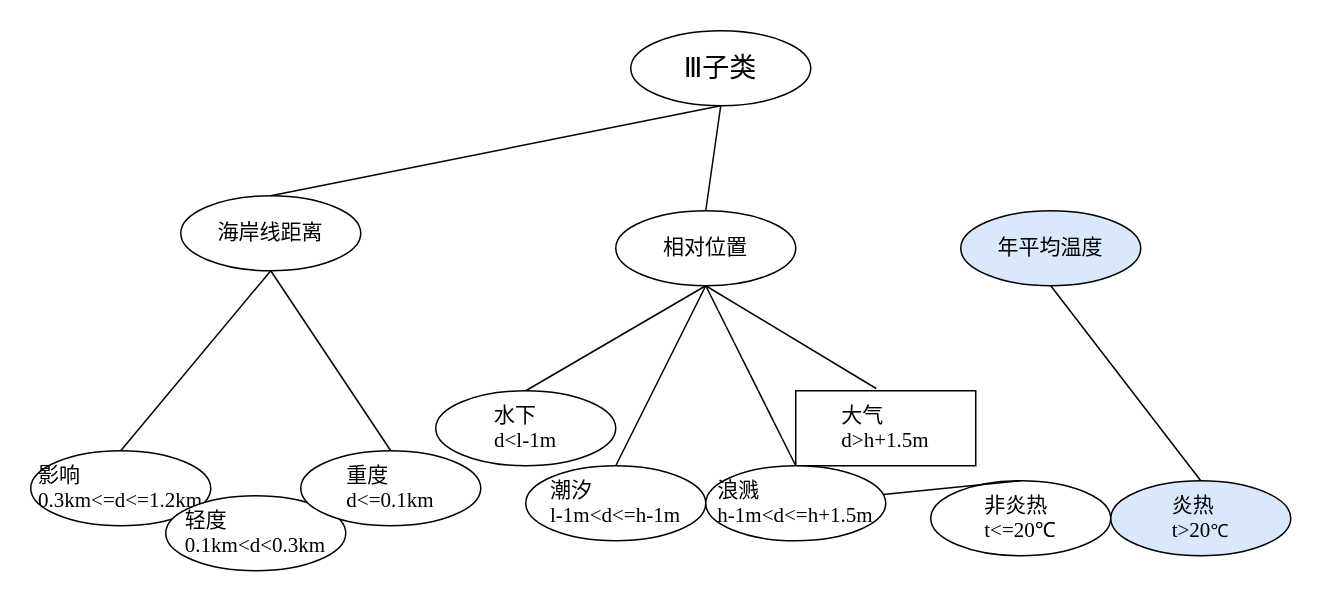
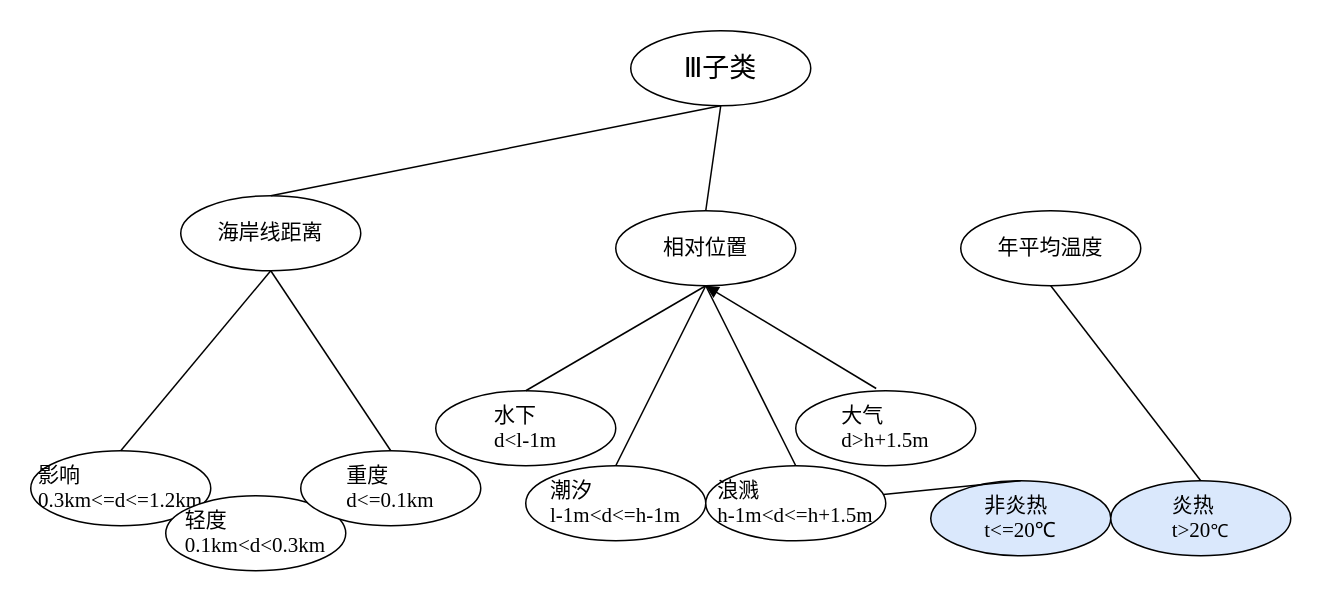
node "年平均温度": fillcolor #dae8fc -> #ffffff
edge "相对位置" -- "大气 d>h+1.5m": arrowhead none -> block
node "大气 d>h+1.5m": shape rectangle -> ellipse
node "非炎热 t<=20℃": fillcolor #ffffff -> #dae8fc
